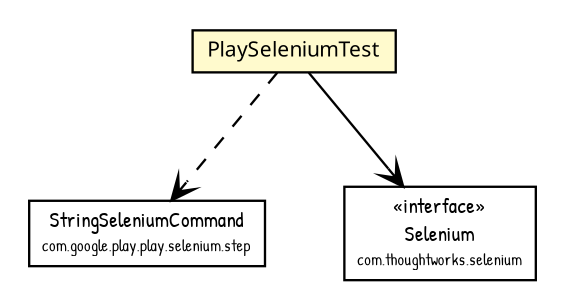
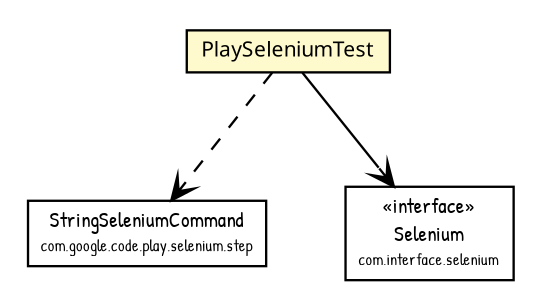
node "StringSeleniumCommand": text "com.google.play.play.selenium.step" -> "com.google.code.play.selenium.step"
node "Selenium": text "com.thoughtworks.selenium" -> "com.interface.selenium"
